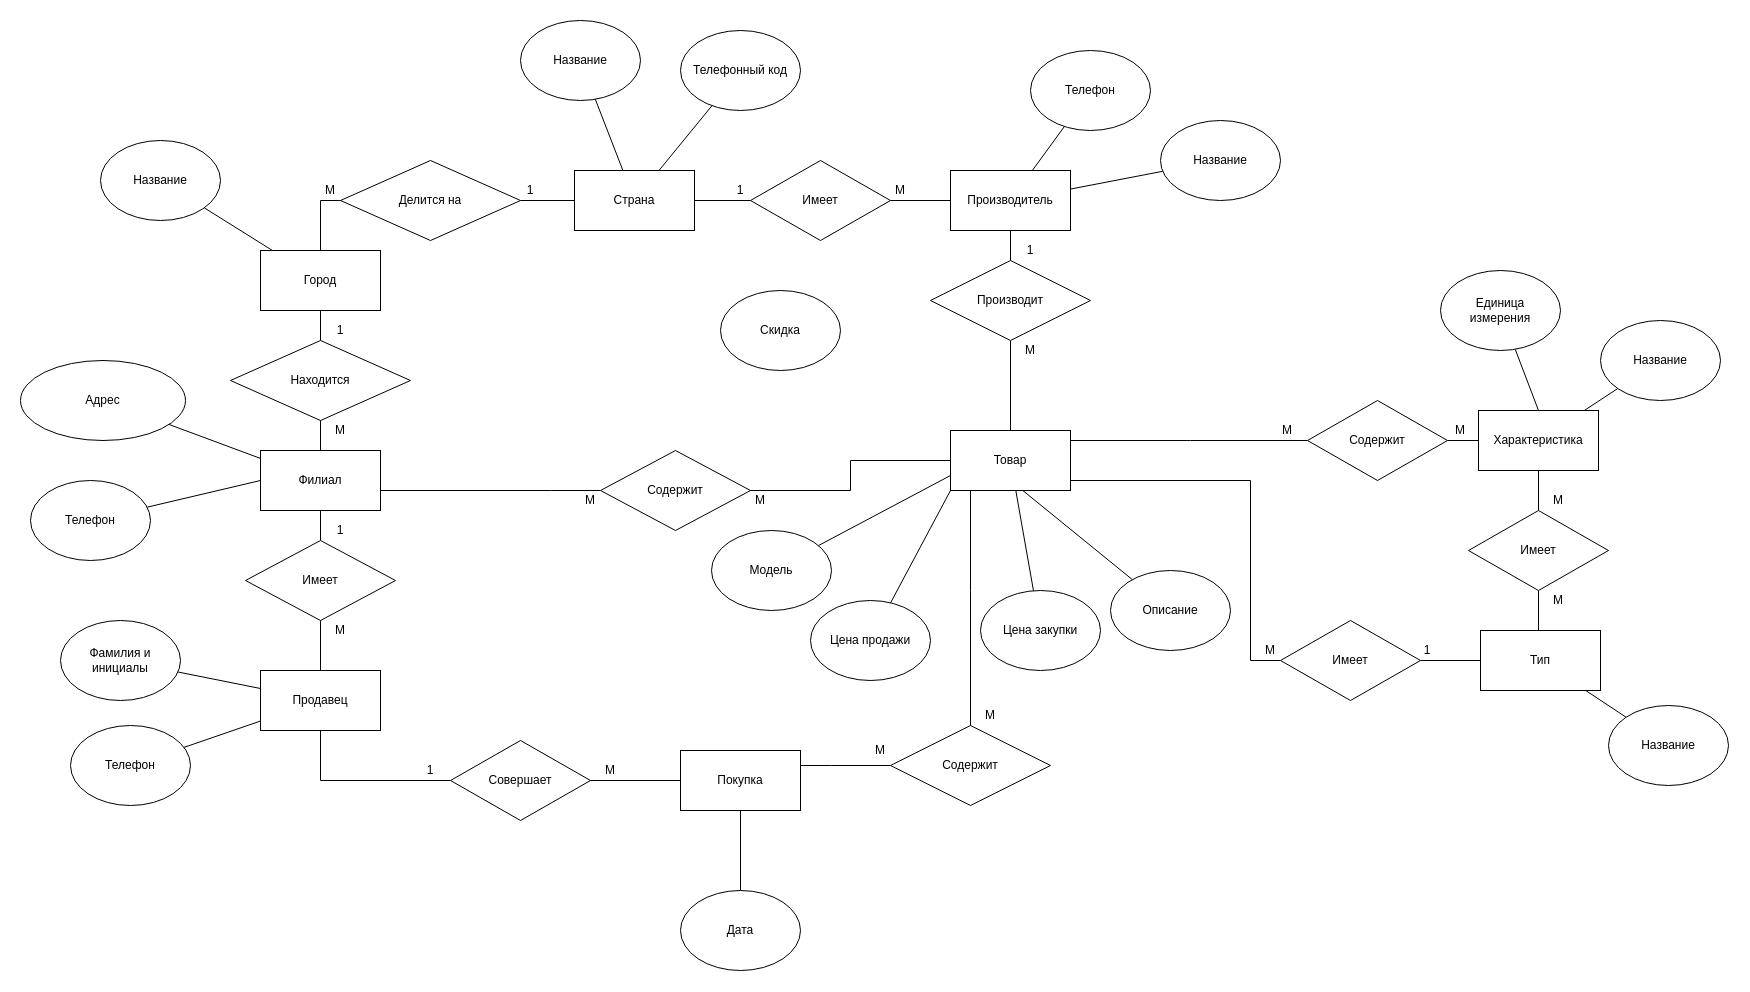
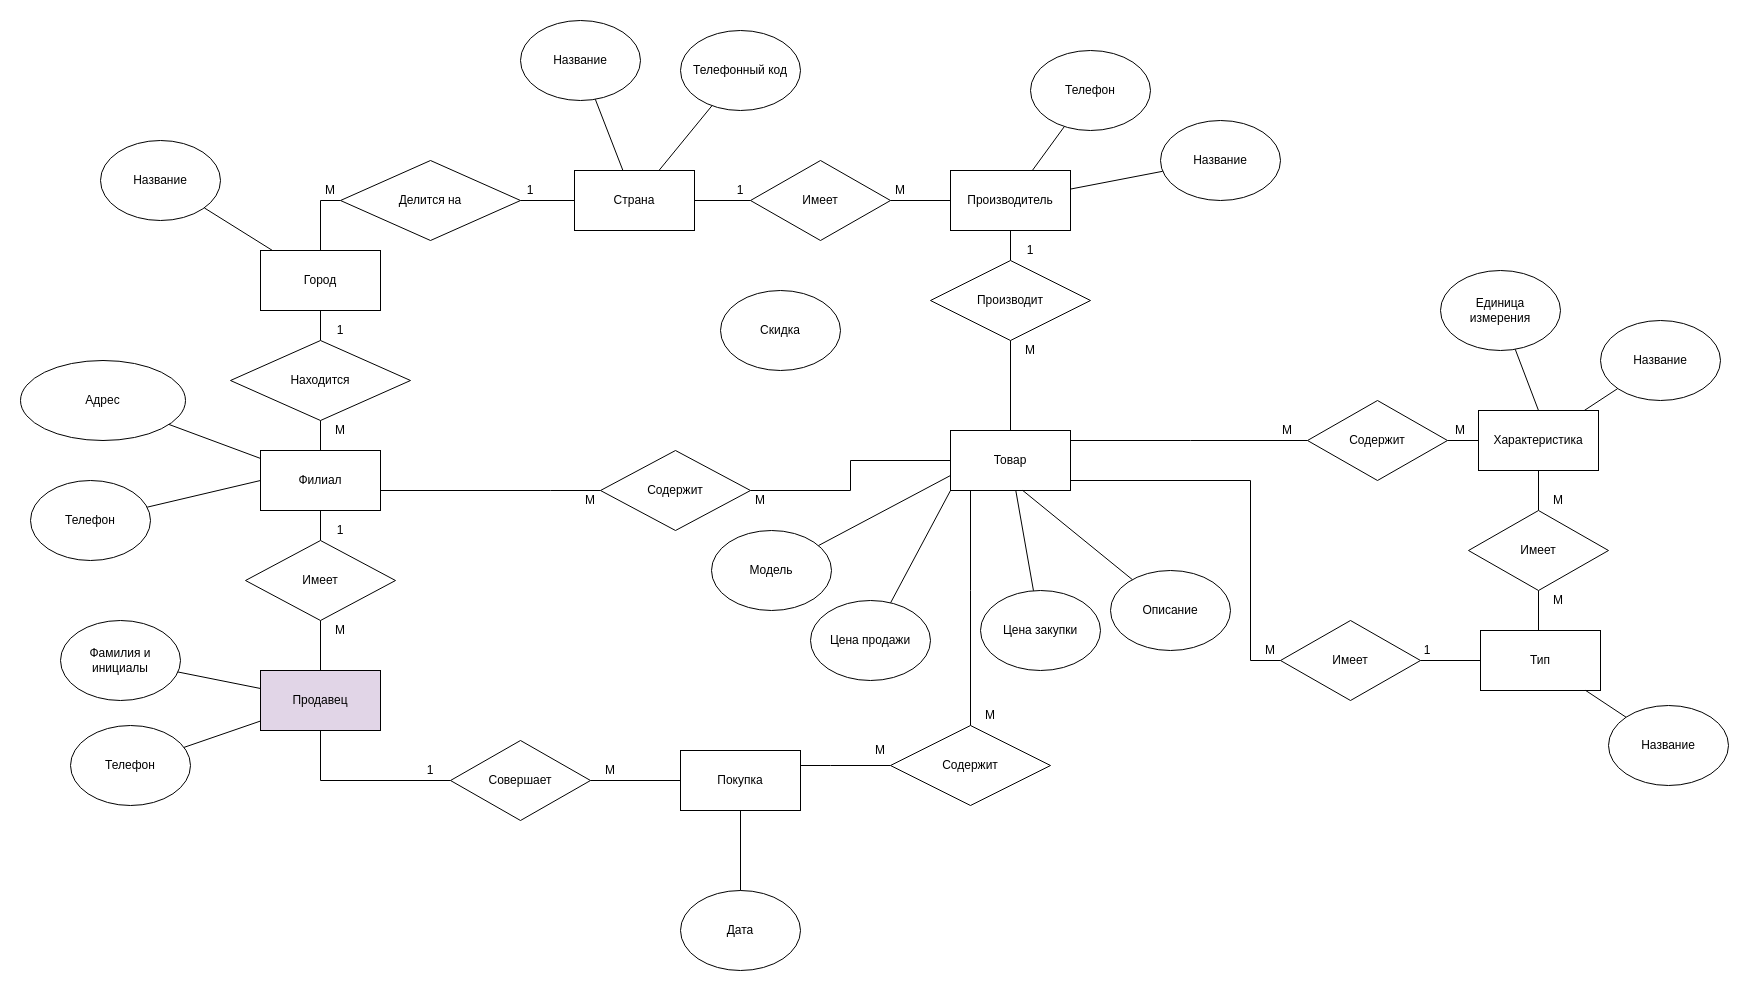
node "Продавец": fillcolor #ffffff -> #e1d5e7
